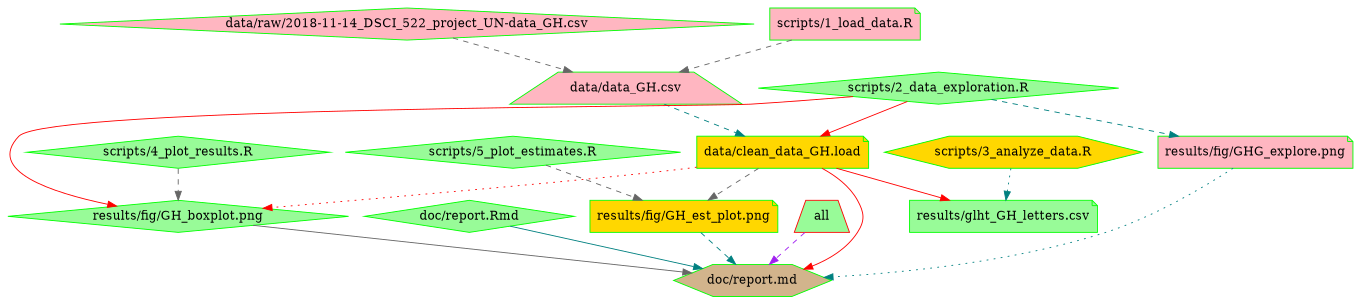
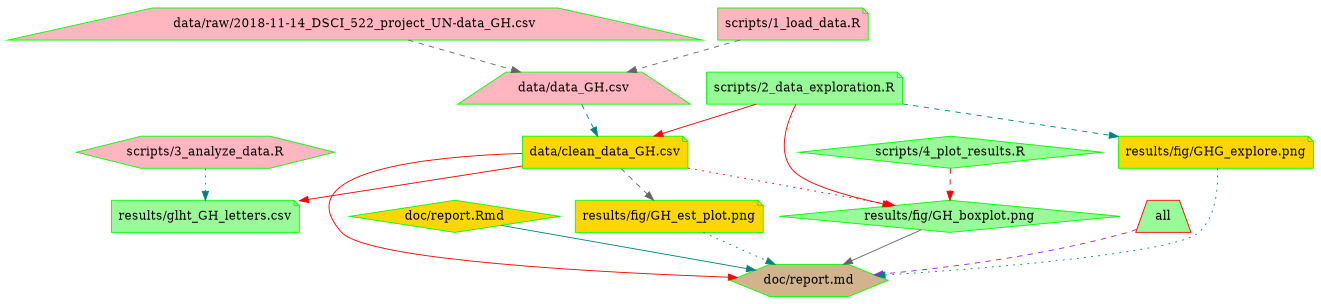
node "data/raw/2018-11-14_DSCI_522_project_UN-data_GH.csv": shape diamond -> trapezium
node "scripts/2_data_exploration.R": shape diamond -> note
node "scripts/5_plot_estimates.R": removed
node "data/clean_data_GH.load": label "data/clean_data_GH.load" -> "data/clean_data_GH.csv"
node "scripts/3_analyze_data.R": fillcolor gold -> lightpink
node "results/fig/GHG_explore.png": fillcolor lightpink -> gold
edge "scripts/4_plot_results.R" -> "results/fig/GH_boxplot.png": color gray40 -> red
node "doc/report.Rmd": fillcolor palegreen -> gold
edge "results/fig/GH_est_plot.png" -> "doc/report.md": style dashed -> dotted
